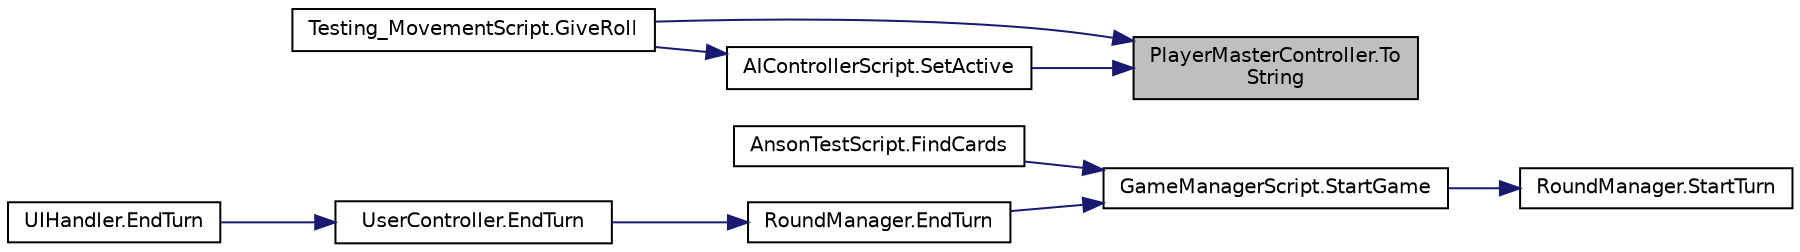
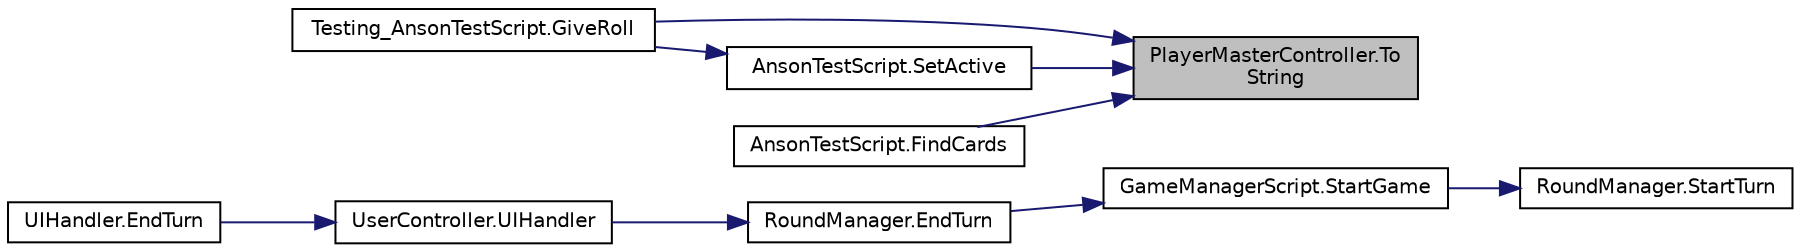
node "Testing_MovementScript.GiveRoll": label "Testing_MovementScript.GiveRoll" -> "Testing_AnsonTestScript.GiveRoll"
node "AIControllerScript.SetActive": label "AIControllerScript.SetActive" -> "AnsonTestScript.SetActive"
edge "AnsonTestScript.FindCards" -> "GameManagerScript.StartGame": now "AnsonTestScript.FindCards" -> "PlayerMasterController.To String"
node "UserController.EndTurn": label "UserController.EndTurn" -> "UserController.UIHandler"
